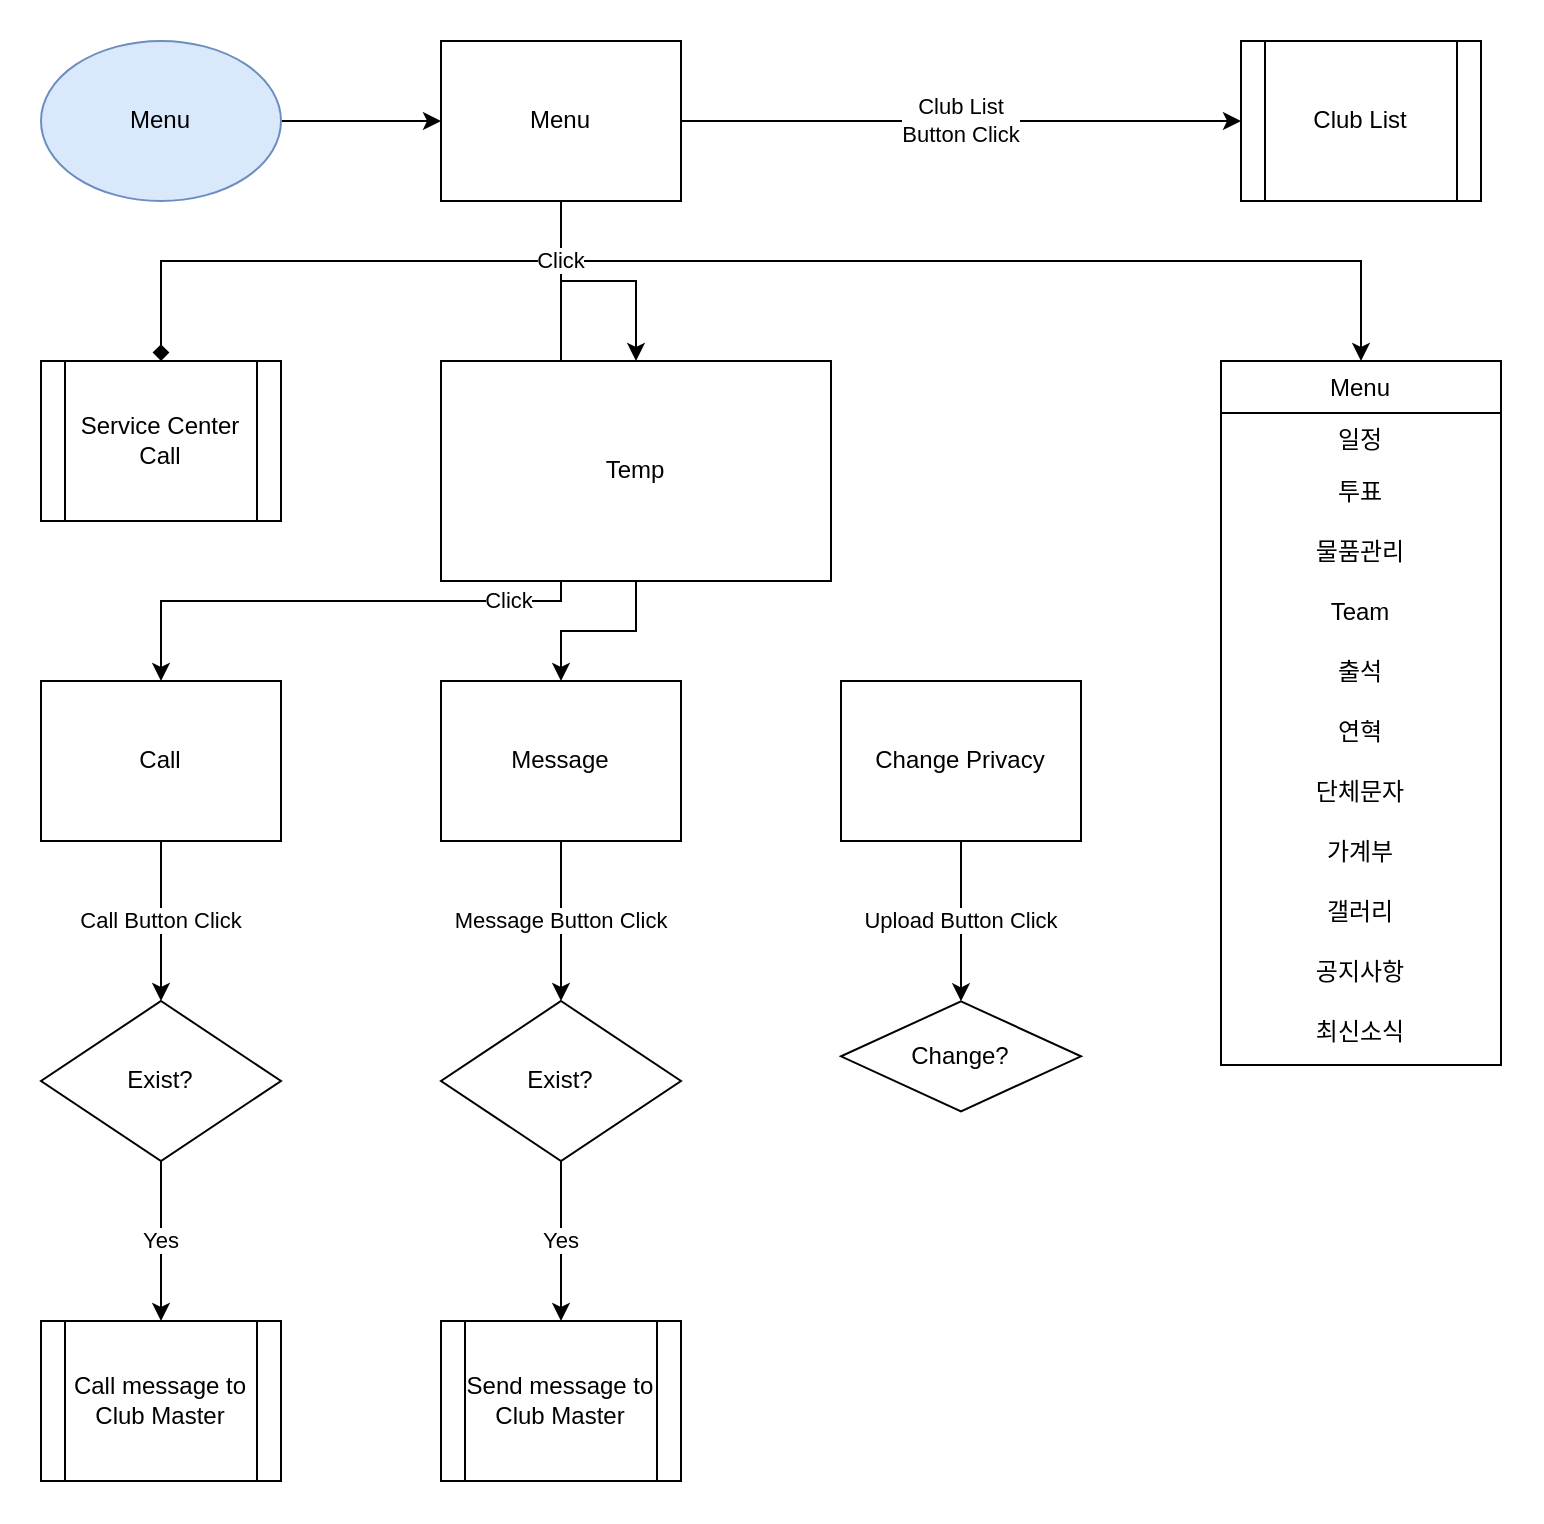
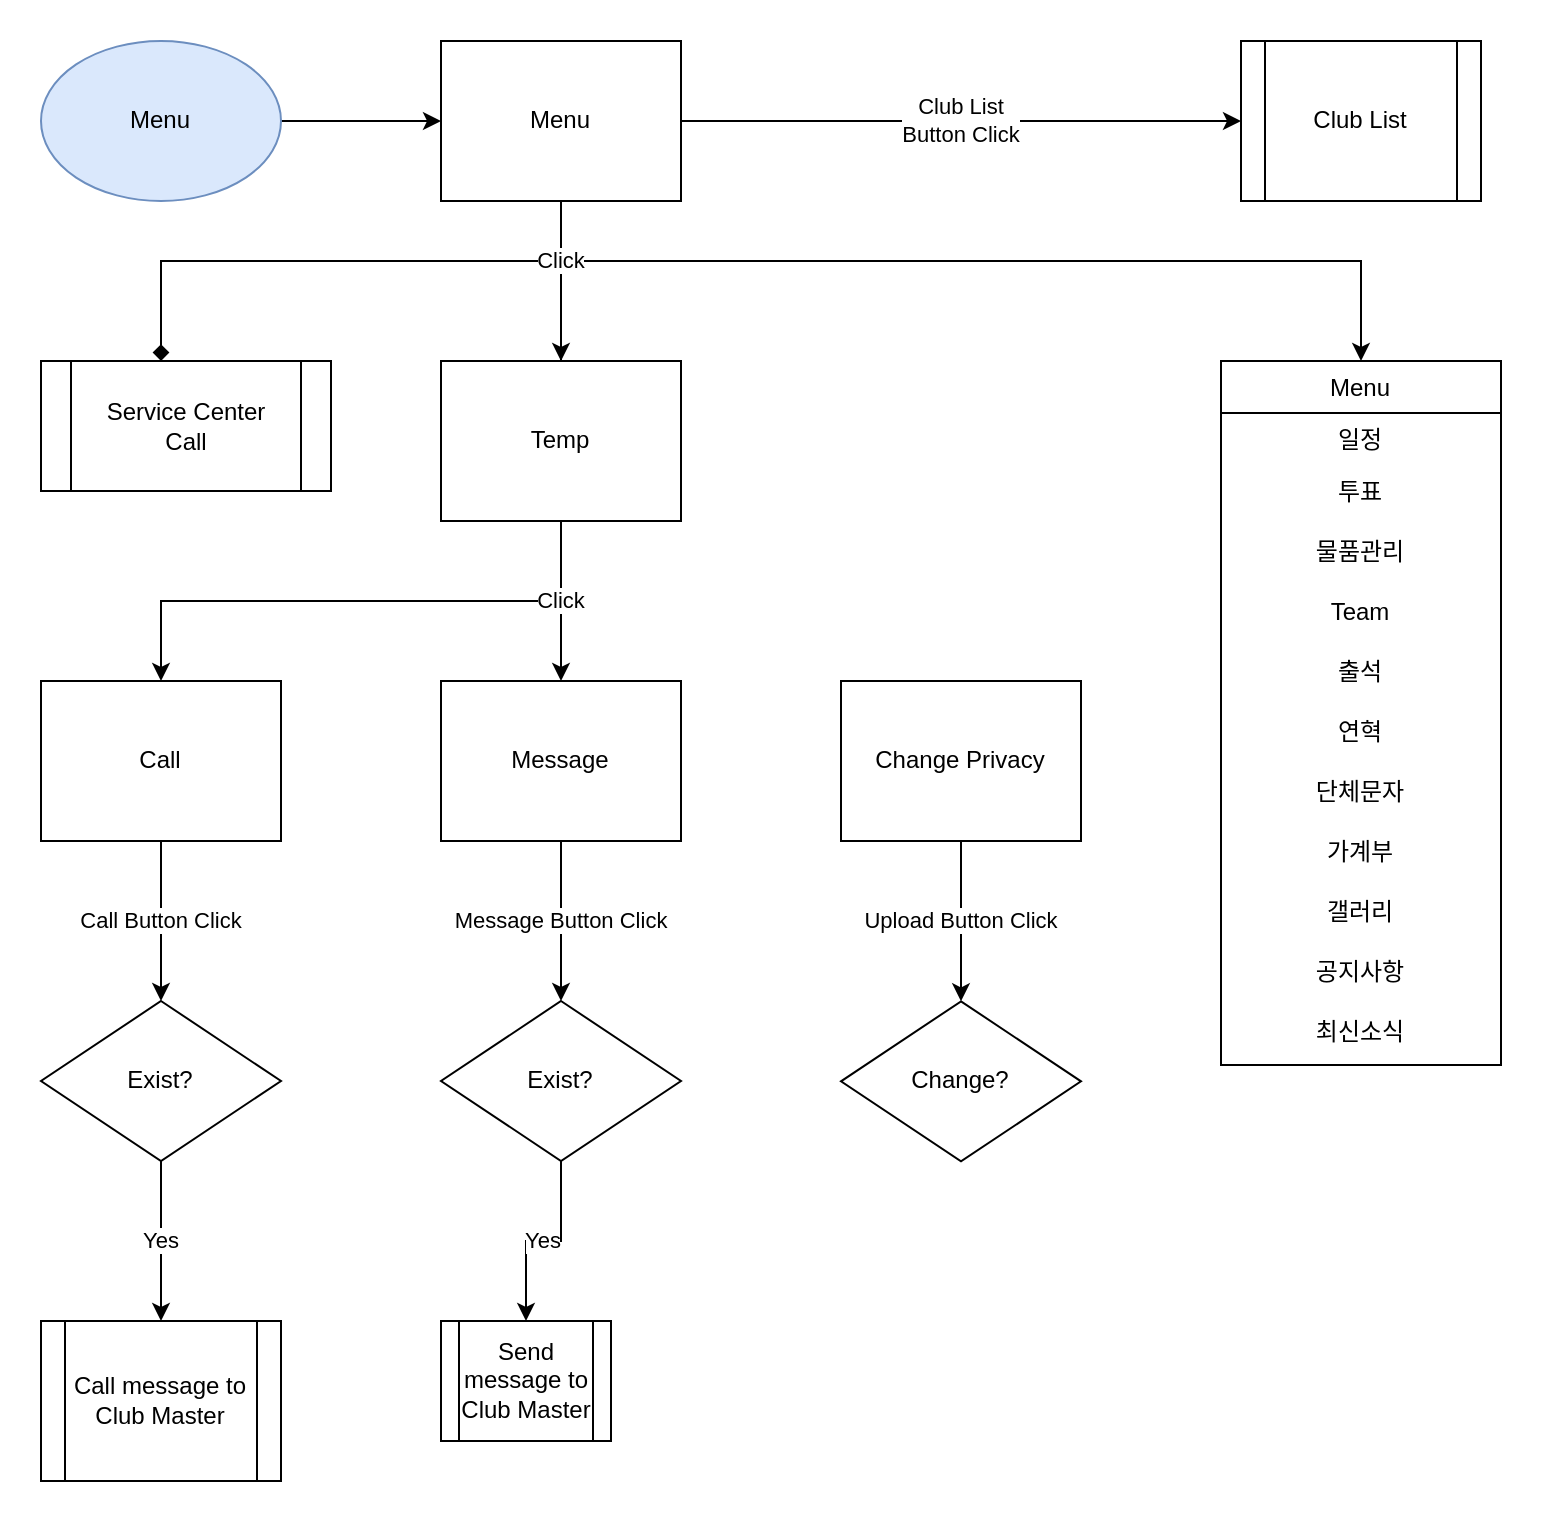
node "Service Center Call": size 240x160 -> 290x130
node "Temp": size 390x220 -> 240x160
node "Change?": size 240x110 -> 240x160
node "Send message to Club Master": size 240x160 -> 170x120
